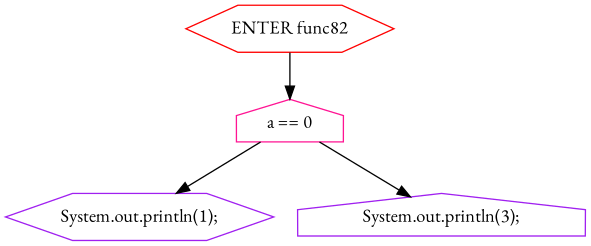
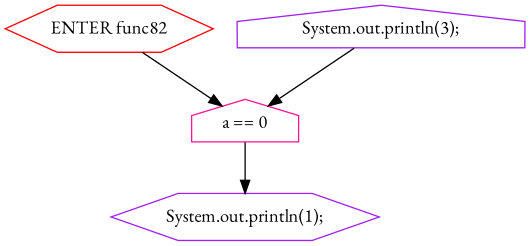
edge "a == 0" -> "System.out.println(3);": reversed
